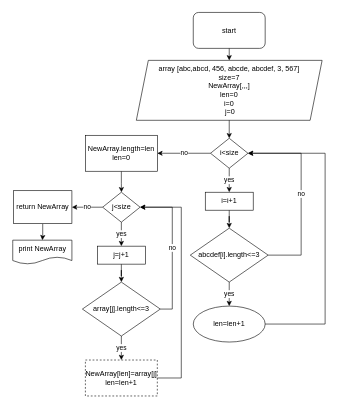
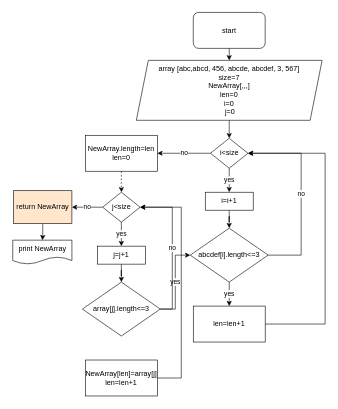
edge "NewArray.length=len len=0" -> "j<size": style solid -> dashed
node "return NewArray": fillcolor #ffffff -> #ffe6cc
node "len=len+1": shape ellipse -> rectangle
edge "array[j].length<=3" -> "NewArray[len]=array[j] len=len+1": now "array[j].length<=3" -> "abcdef[i].length<=3"
node "NewArray[len]=array[j] len=len+1": style dashed -> solid
